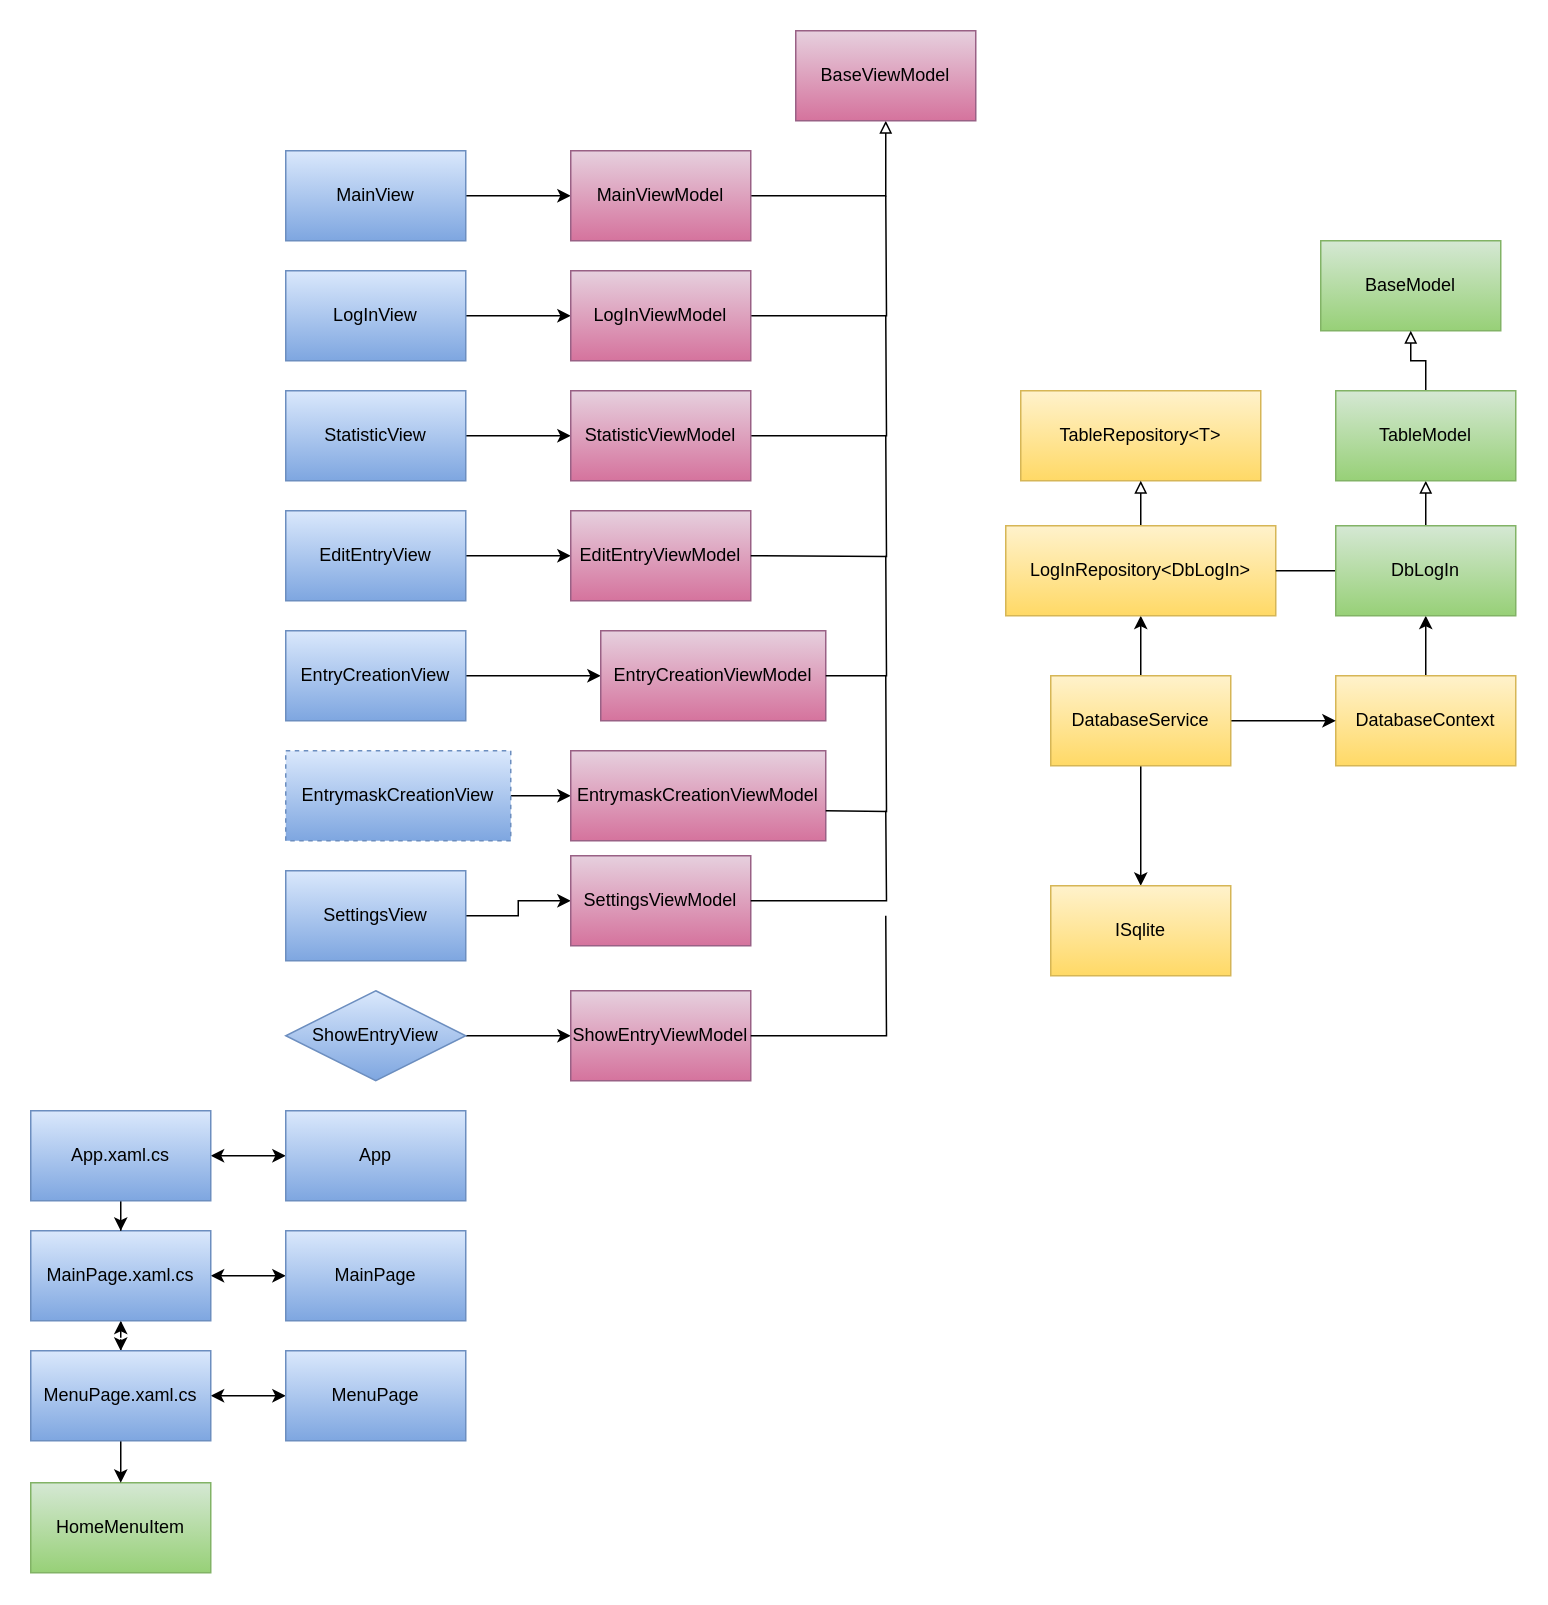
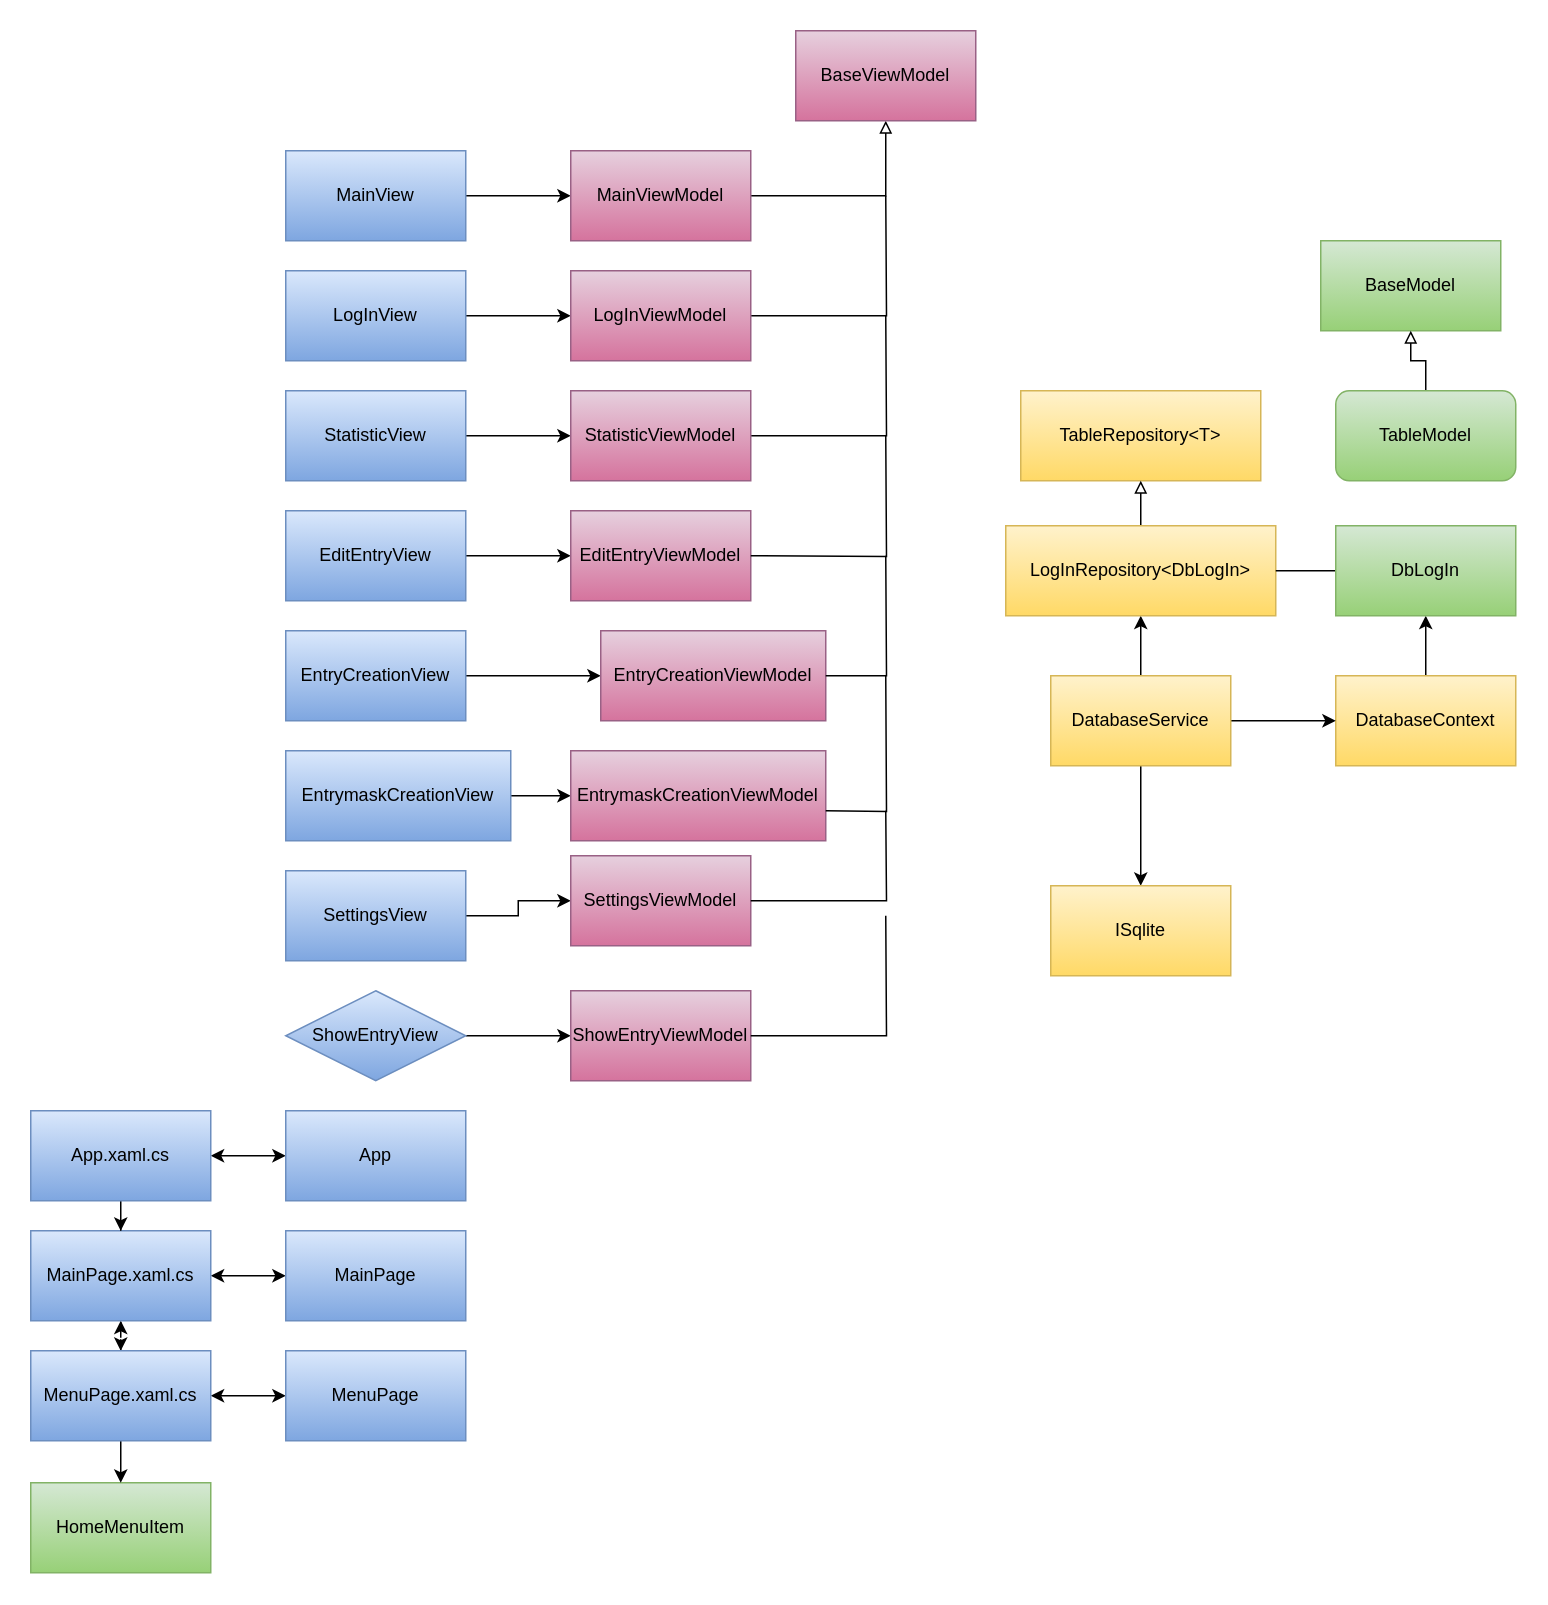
node "TableModel": shape rectangle -> rounded rectangle
edge "DbLogIn" -> "TableModel": removed
node "EntrymaskCreationView": style dashed -> solid
